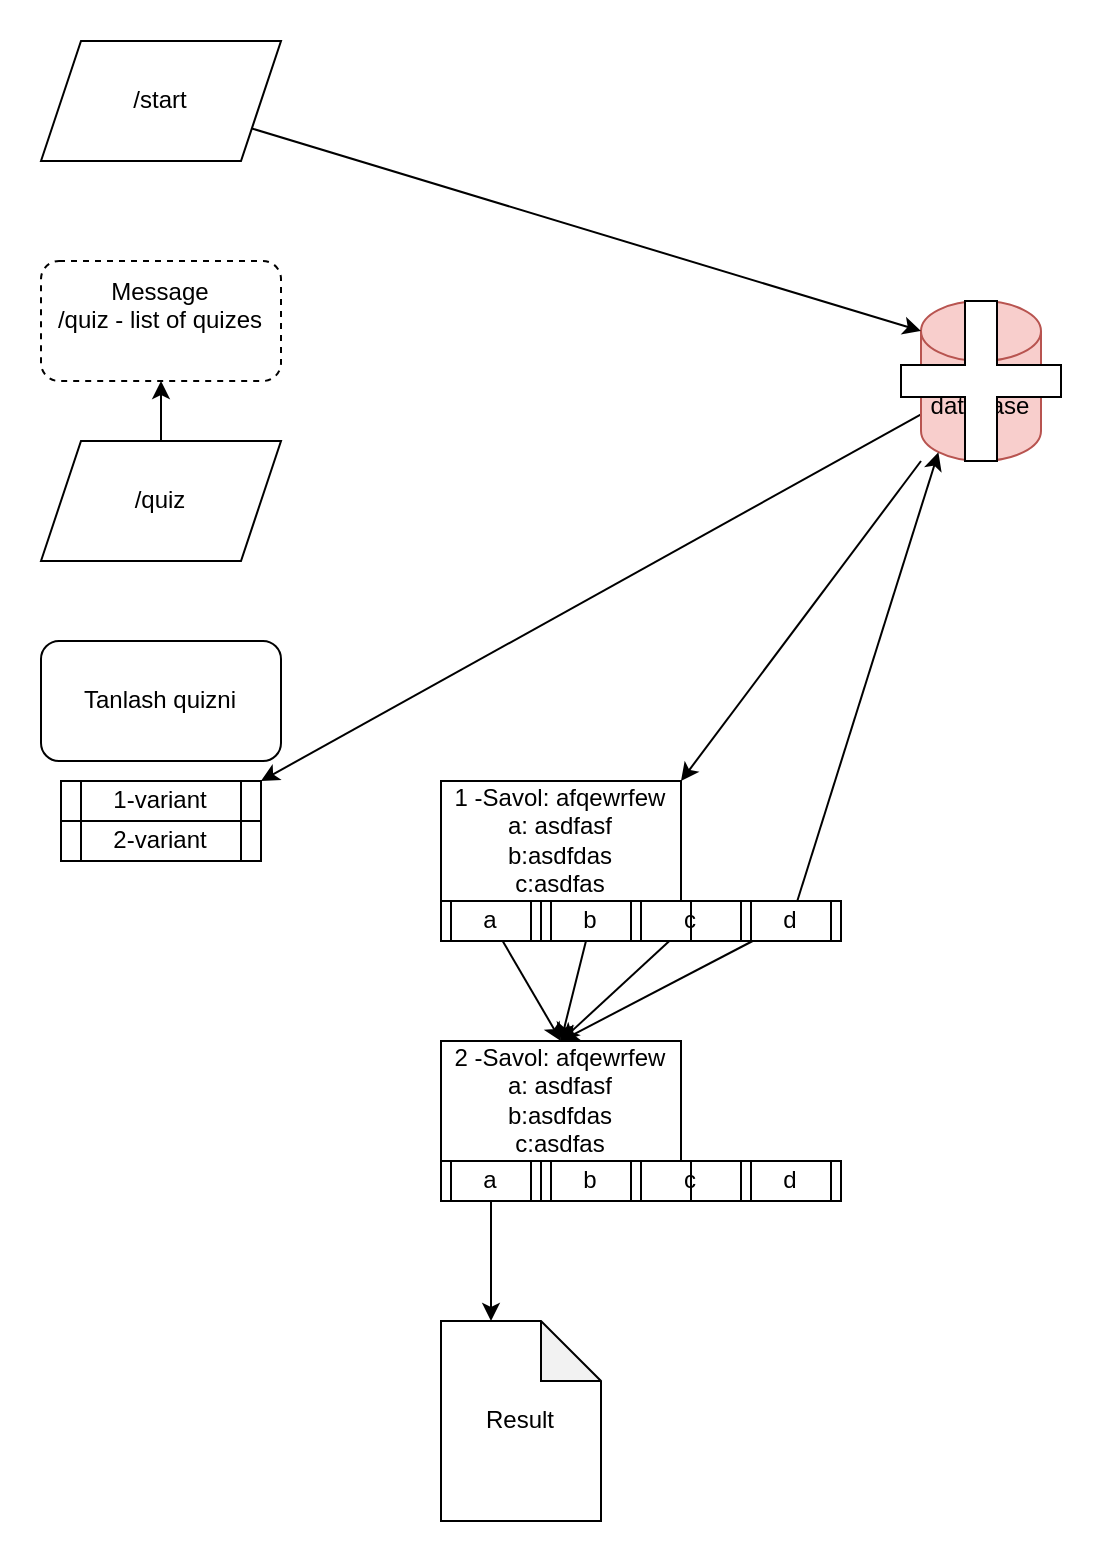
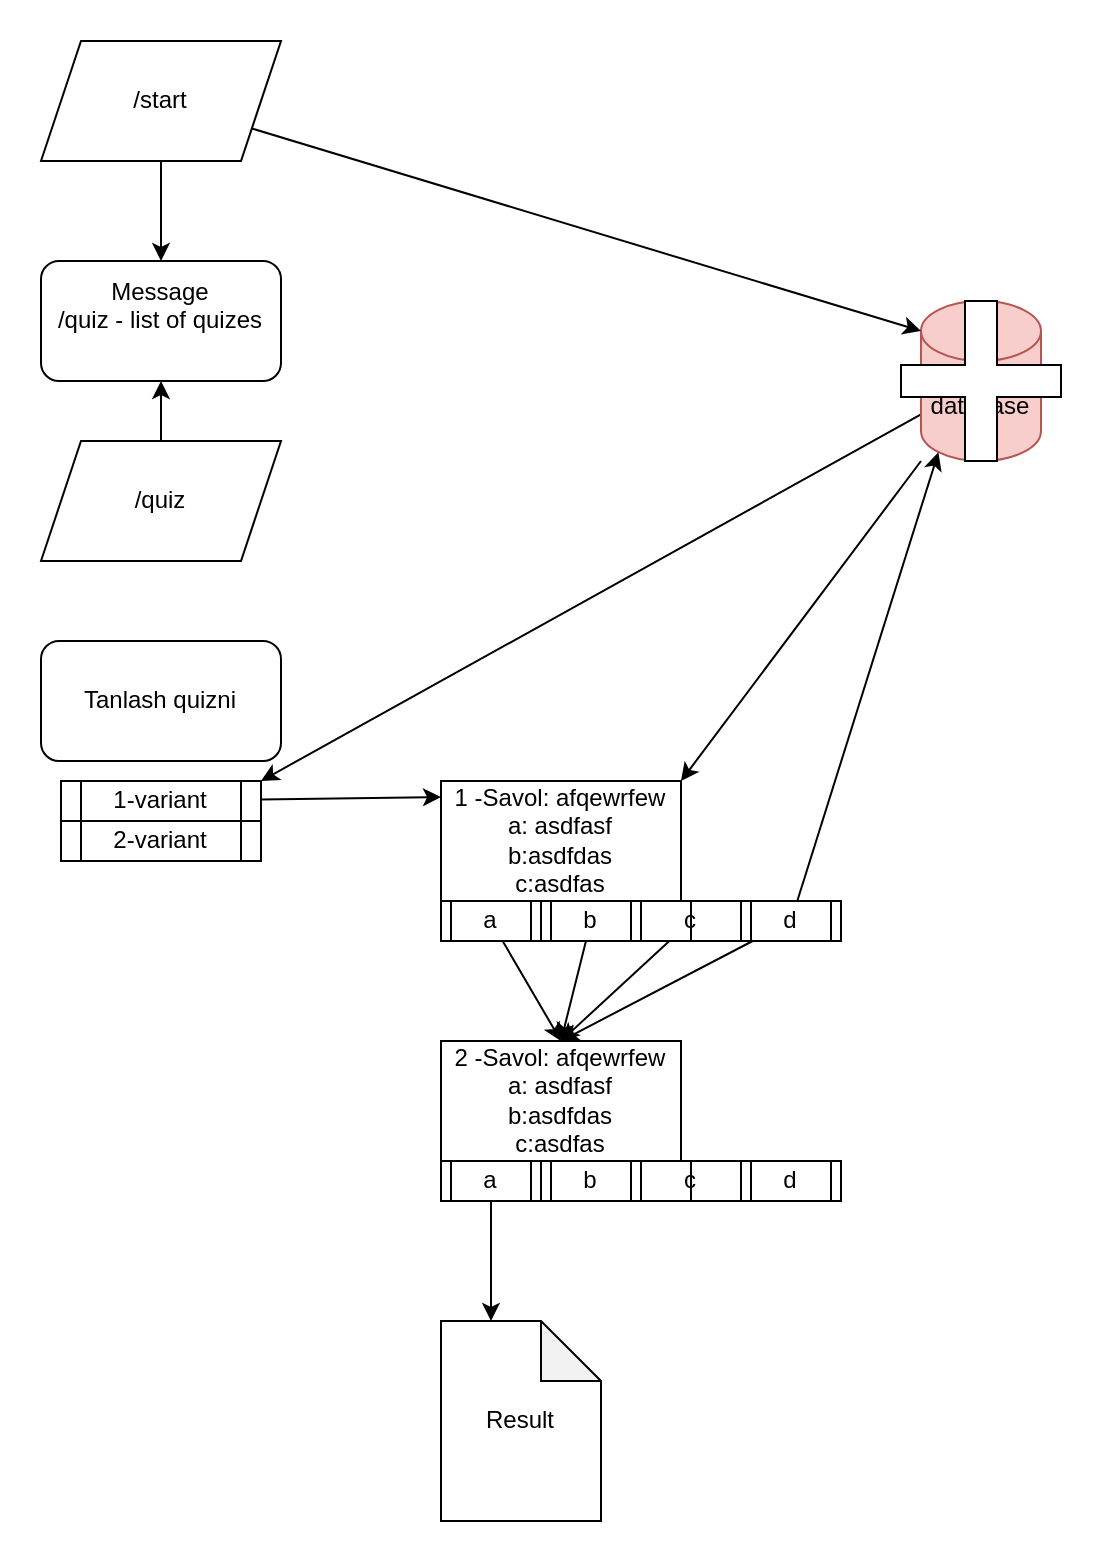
edge "/start" -> "Message /quiz - list of quizes": added
node "Message /quiz - list of quizes": style dashed -> solid
edge "1-variant" -> "1 -Savol: afqewrfew a: asdfasf b:asdfdas c:asdfas": added
